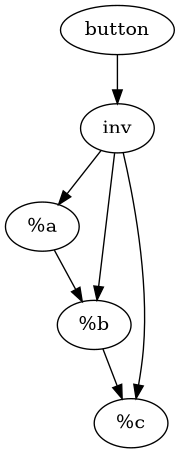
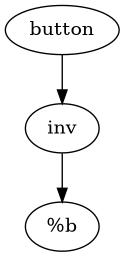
node "%a": removed
node "%c": removed
